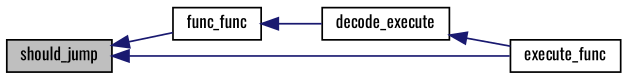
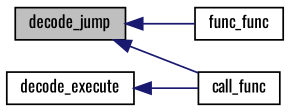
edge "decode_execute" -> "func_func": removed
node "should_jump": label "should_jump" -> "decode_jump"
node "execute_func": label "execute_func" -> "call_func"
